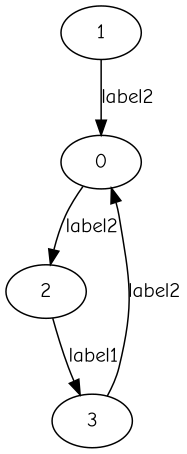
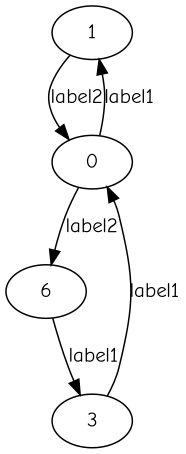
edge "0" -> "1": added, label "label1"
node "2": label "2" -> "6"
edge "3" -> "0": label "label2" -> "label1"
